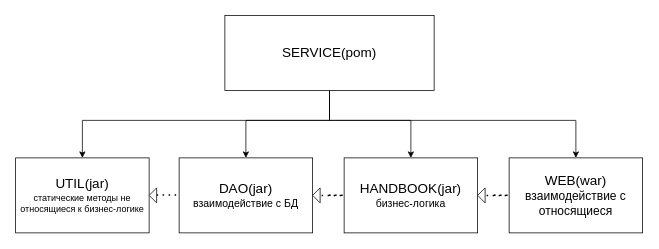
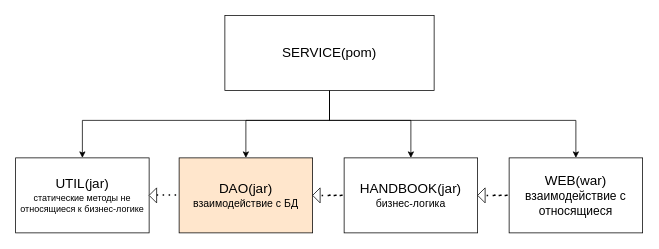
node "DAO(jar) взаимодействие с БД": fillcolor #ffffff -> #ffe6cc
